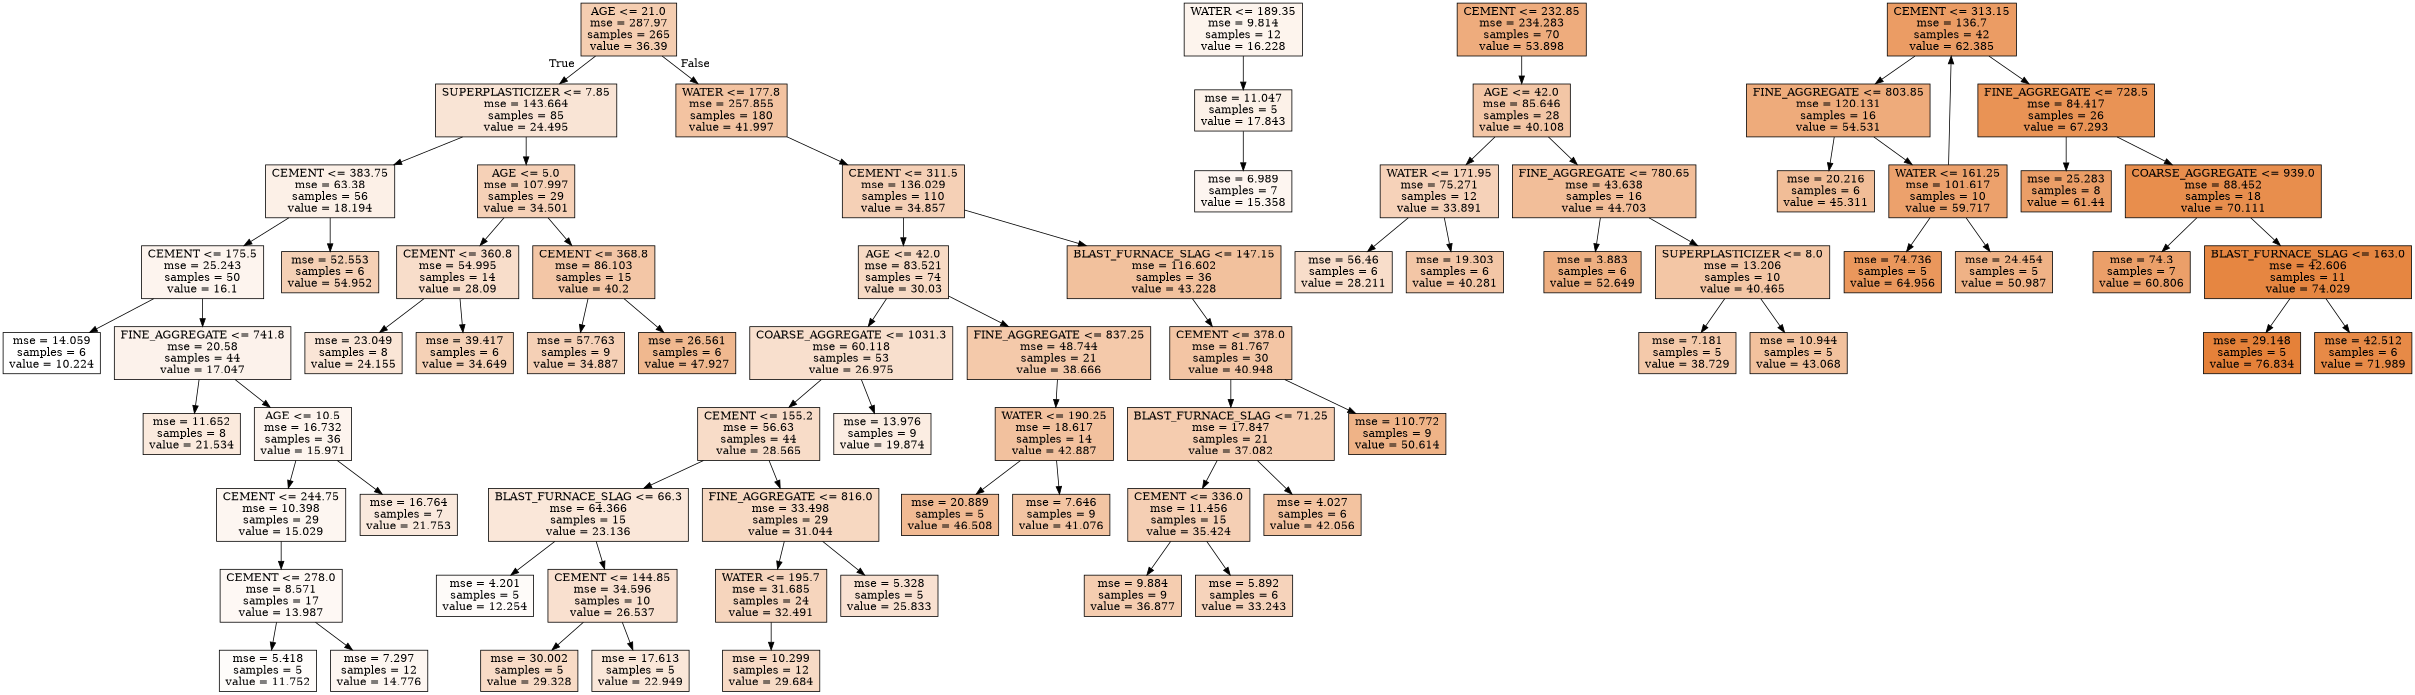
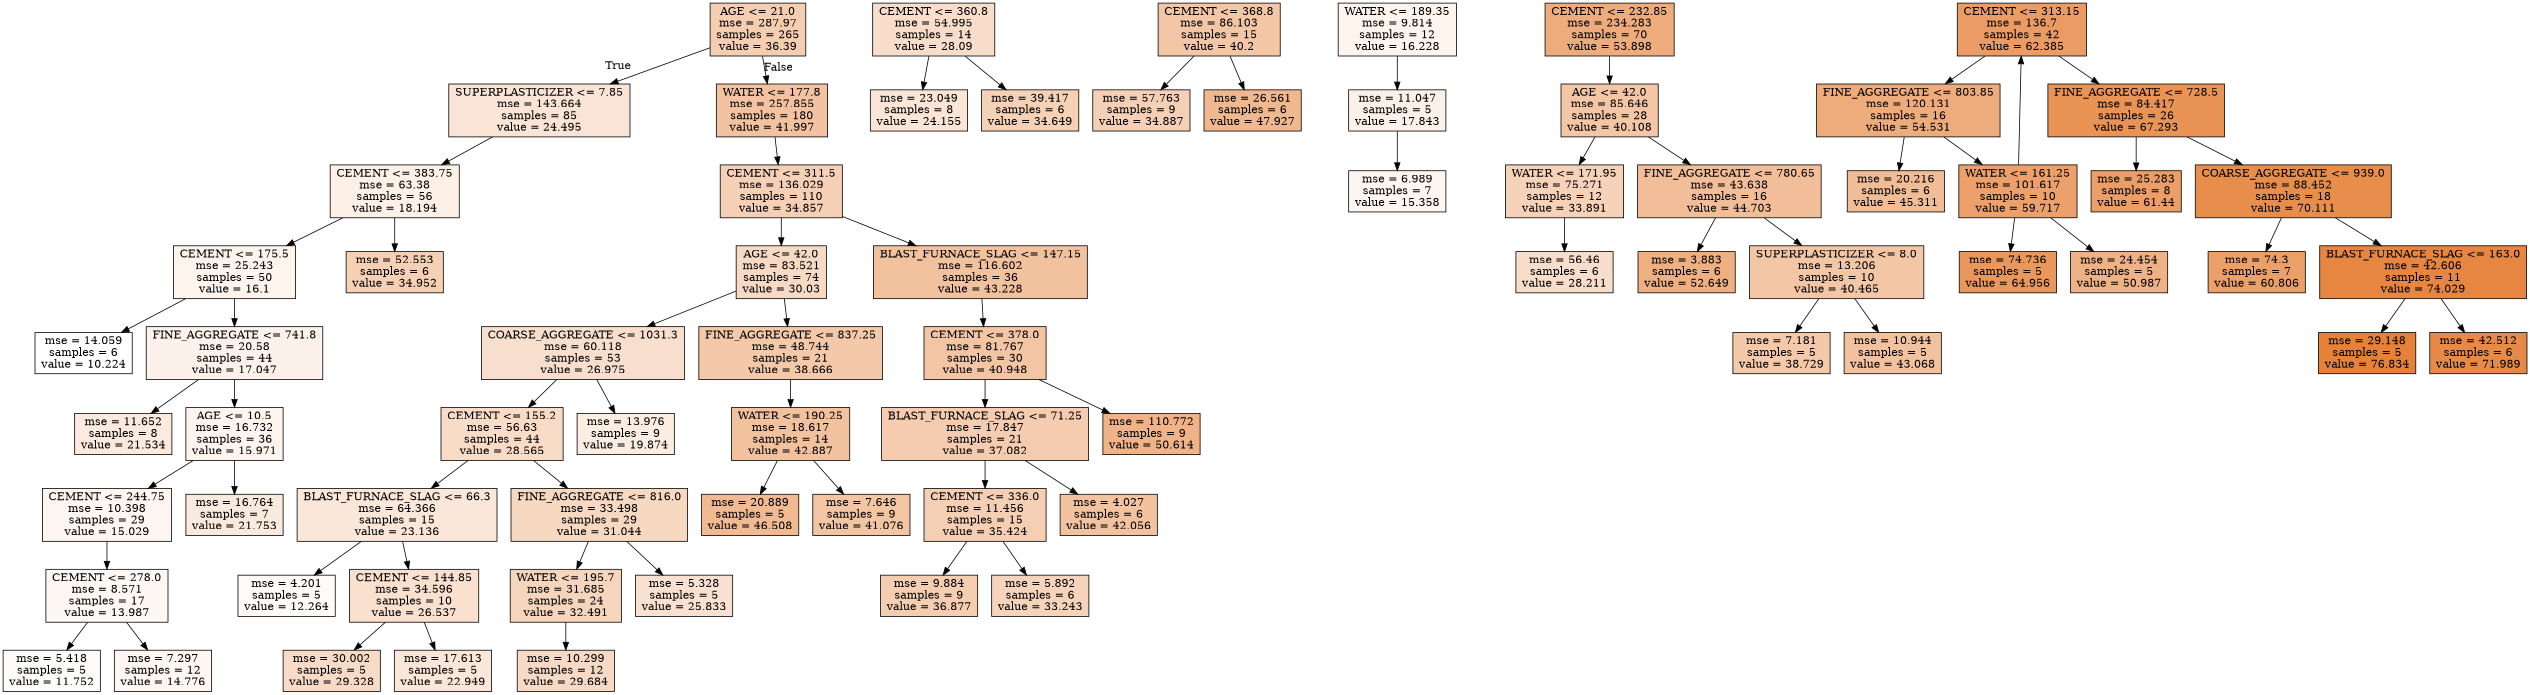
node "AGE <= 5.0 mse = 107.997 samples = 29 value = 34.501": removed
node "mse = 52.553 samples = 6 value = 54.952": label "mse = 52.553 samples = 6 value = 54.952" -> "mse = 52.553 samples = 6 value = 34.952"
node "mse = 19.303 samples = 6 value = 40.281": removed
node "mse = 4.201 samples = 5 value = 12.254": label "mse = 4.201 samples = 5 value = 12.254" -> "mse = 4.201 samples = 5 value = 12.264"
